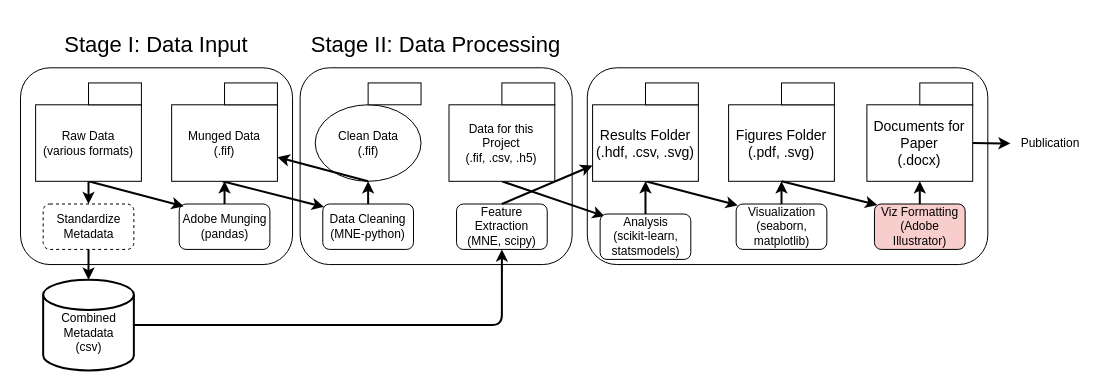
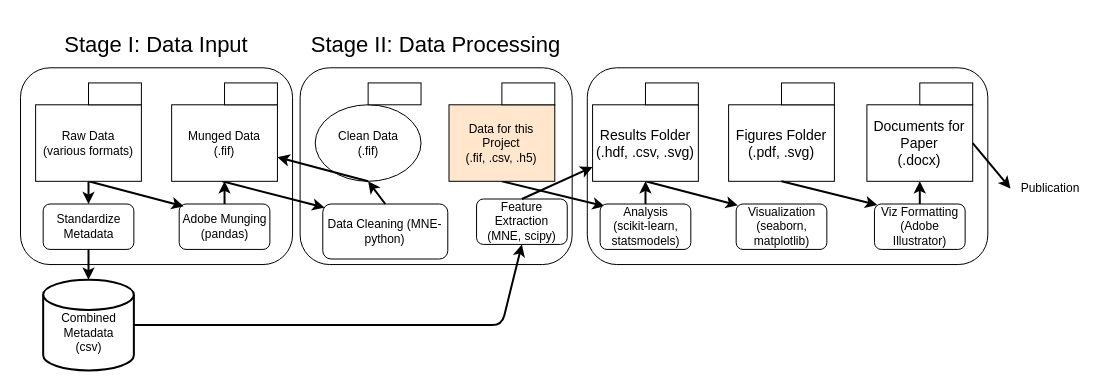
node "Data for this Project (.fif, .csv, .h5)": fillcolor #ffffff -> #ffe6cc
node "Publication": moved (1051, 144) -> (1051, 189)
edge "Visualization (seaborn, matplotlib)" -> "Figures Folder (.pdf, .svg)": removed
node "Standardize Metadata": style dashed -> solid
node "Data Cleaning (MNE-python)": size 91x45 -> 125x55
node "Feature Extraction (MNE, scipy)": moved (502, 227) -> (522, 222)
node "Viz Formatting (Adobe Illustrator)": fillcolor #f8cecc -> #ffffff
node "Analysis (scikit-learn, statsmodels)": moved (645, 237) -> (645, 227)
